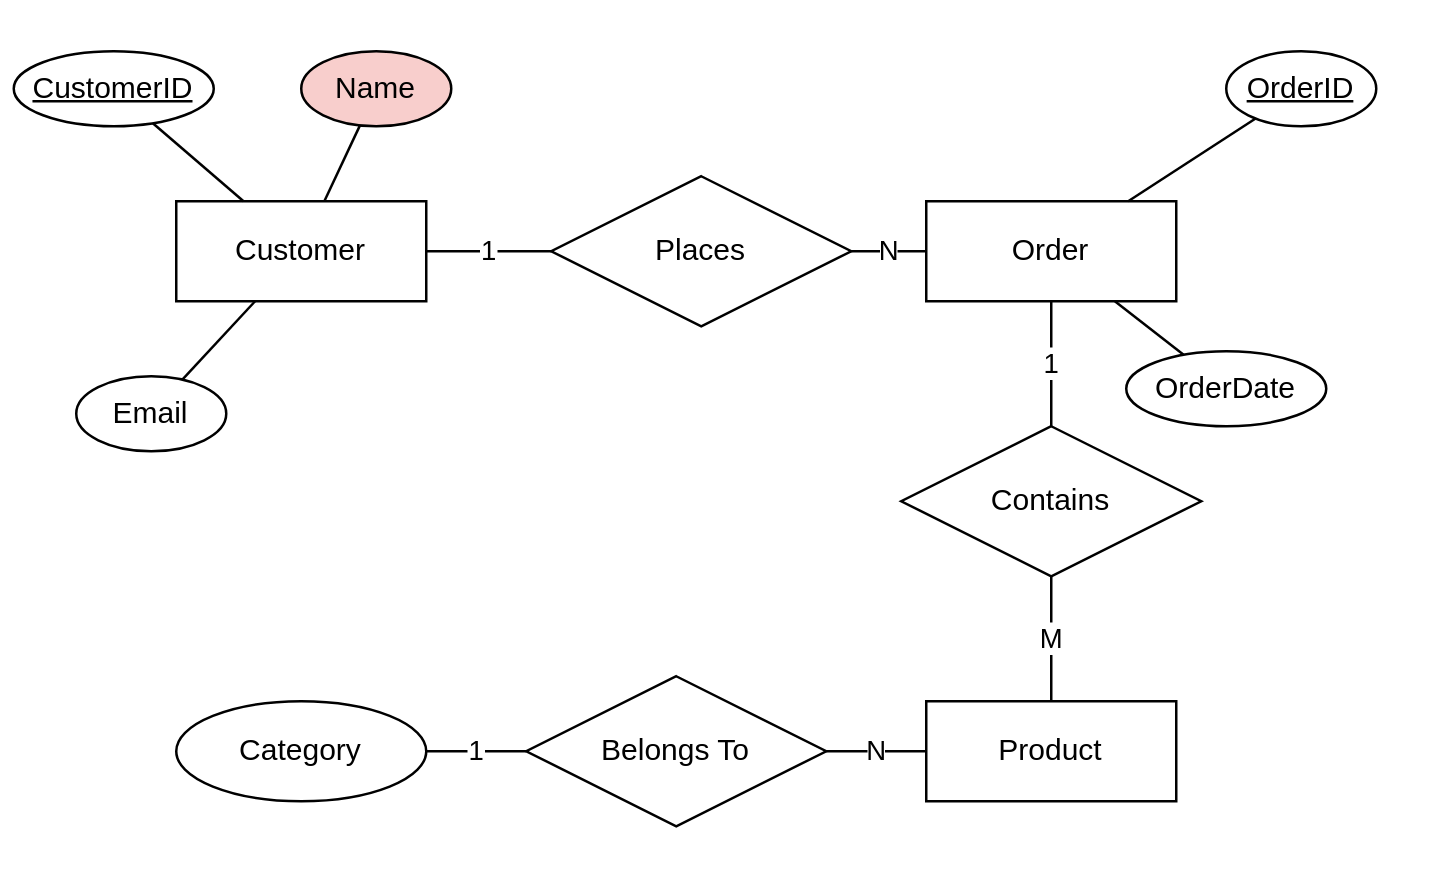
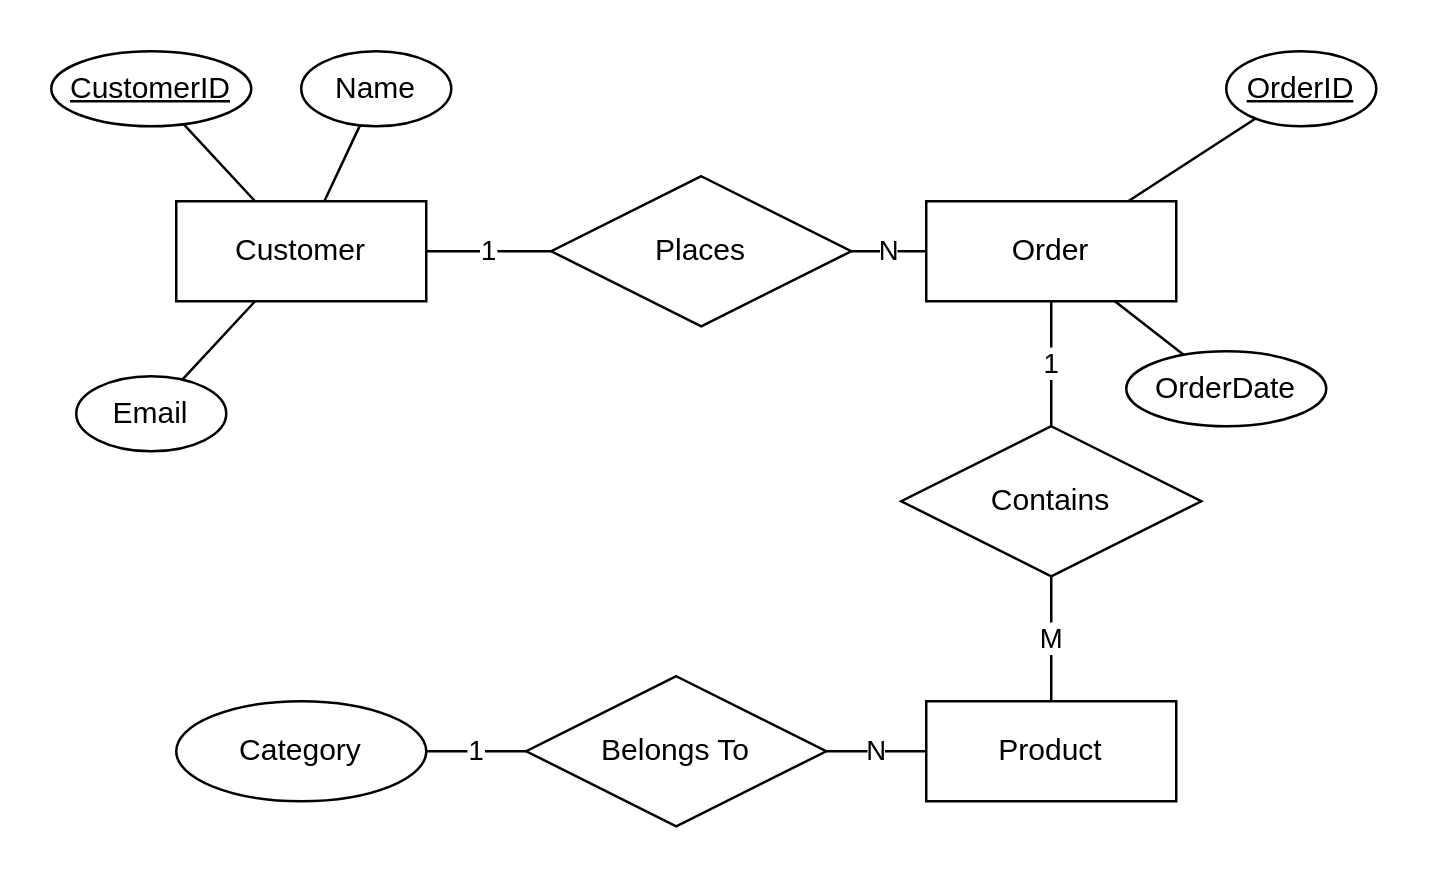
node "CustomerID": moved (114, 89) -> (151, 89)
node "Name": fillcolor #f8cecc -> #ffffff
